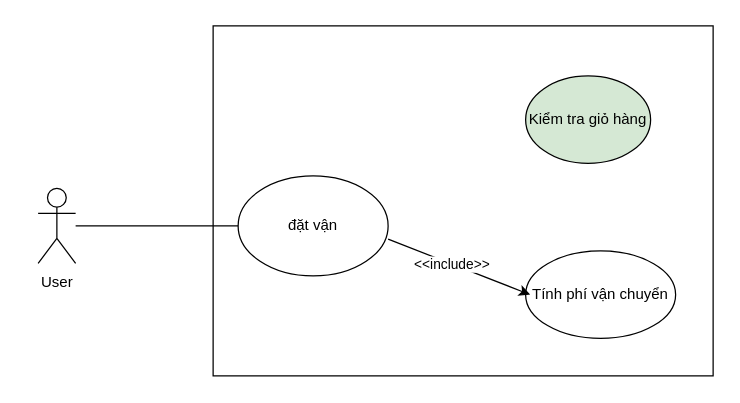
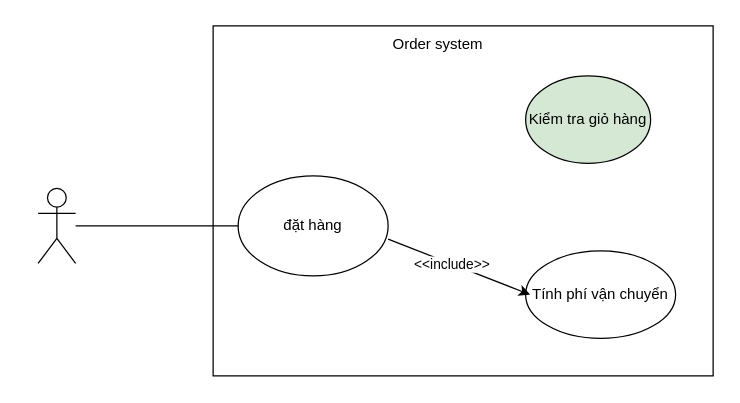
node "Order system": added
node "đặt vận": label "đặt vận" -> "đặt hàng"
node "User": removed
